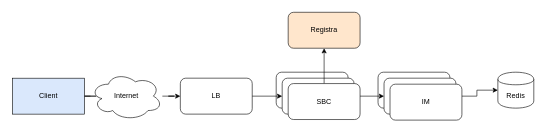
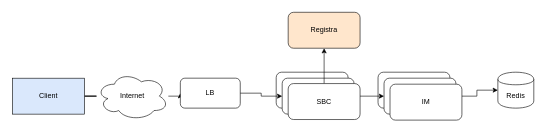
node "Internet": moved (126, 96) -> (132, 96)
node "LB": size 72x36 -> 60x30
